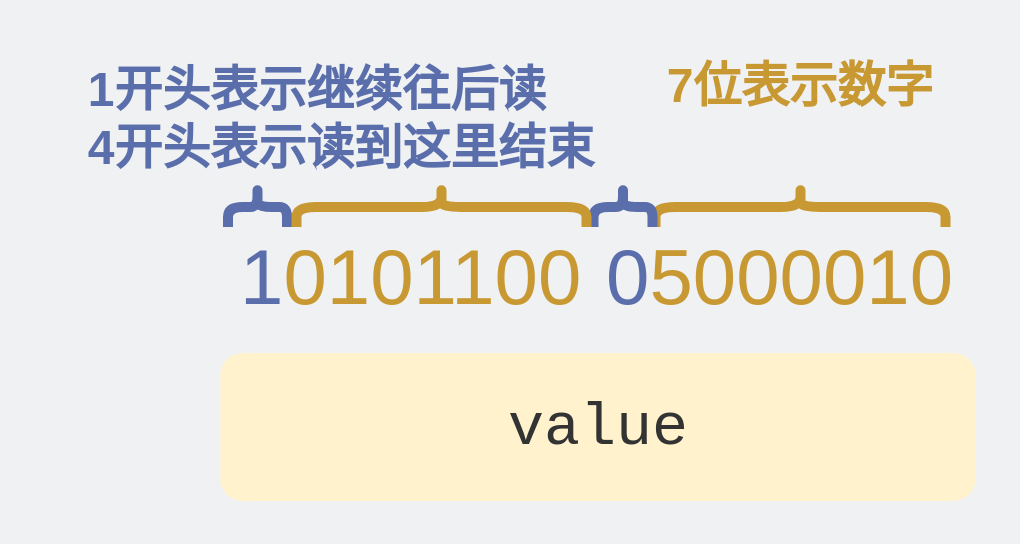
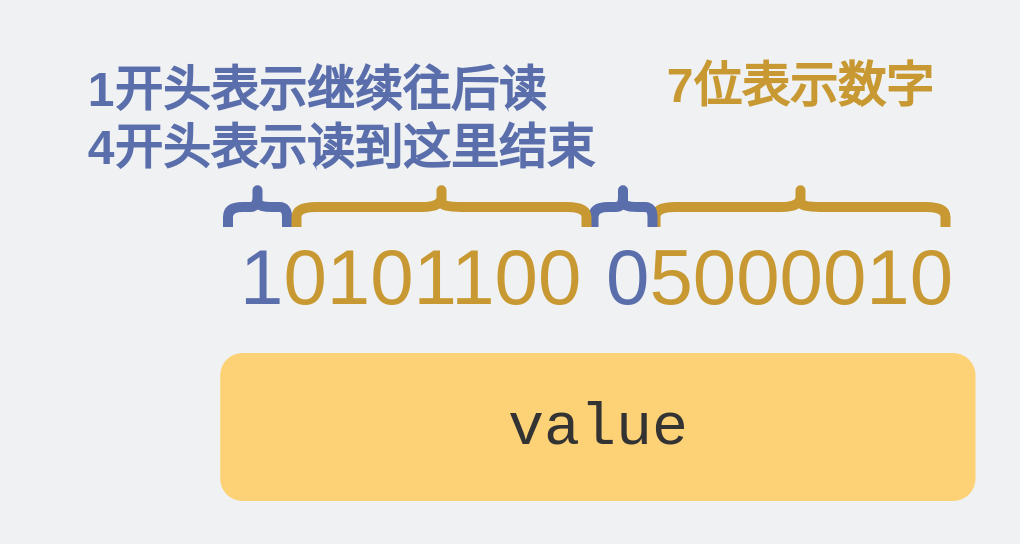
node "value": fillcolor #fff2cc -> #fdd276
